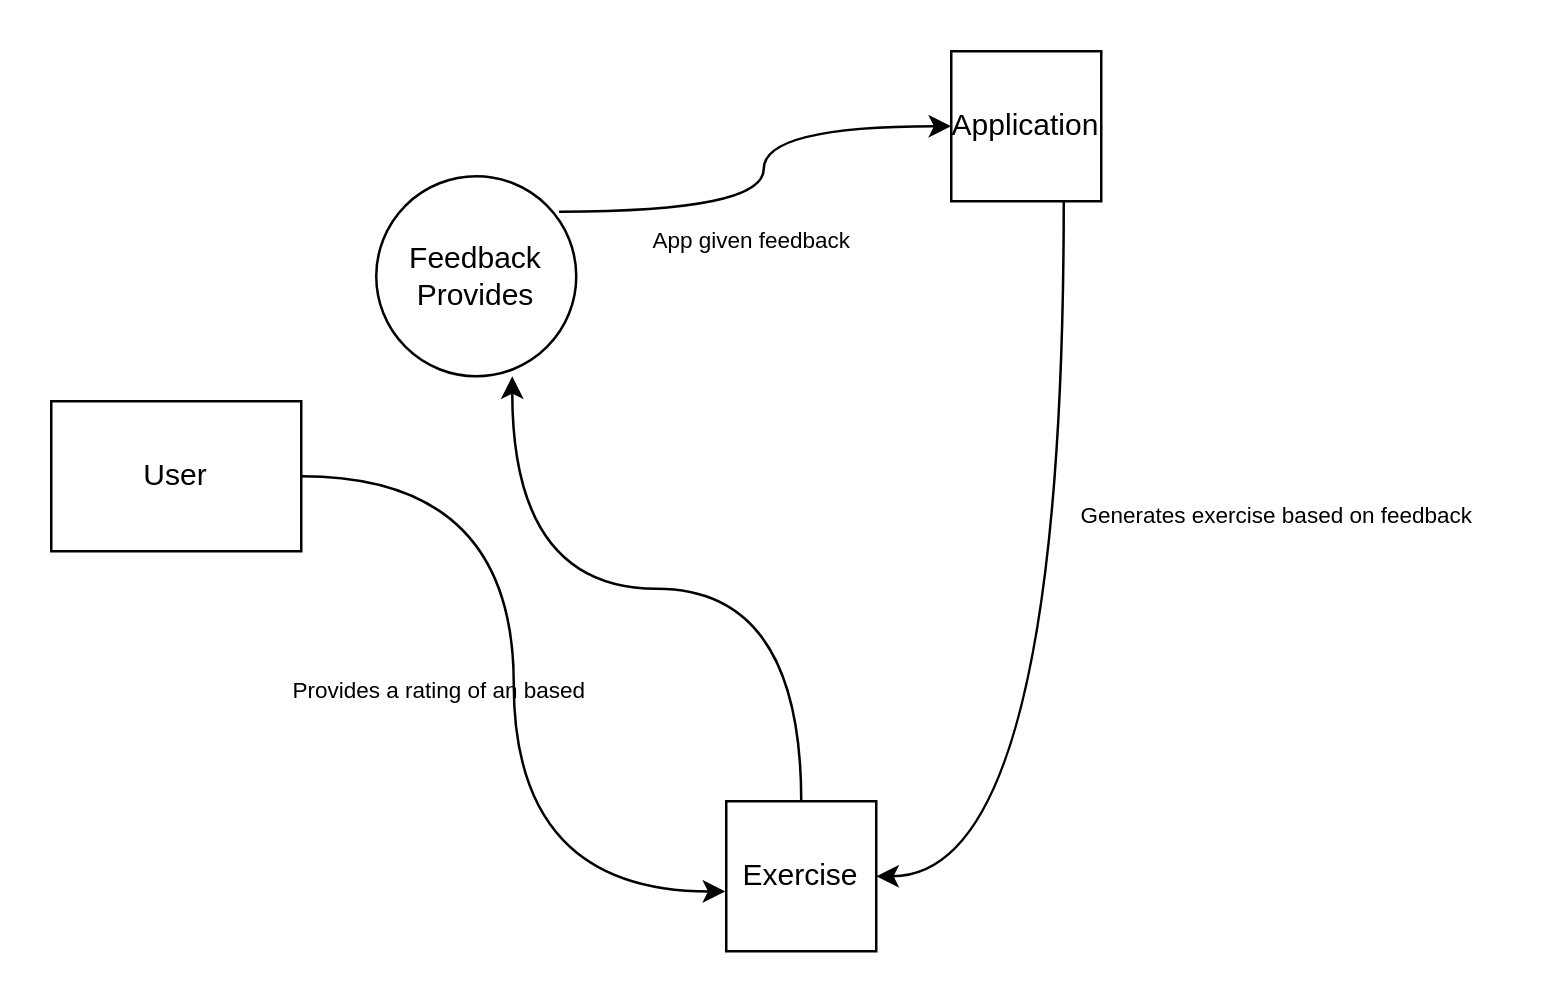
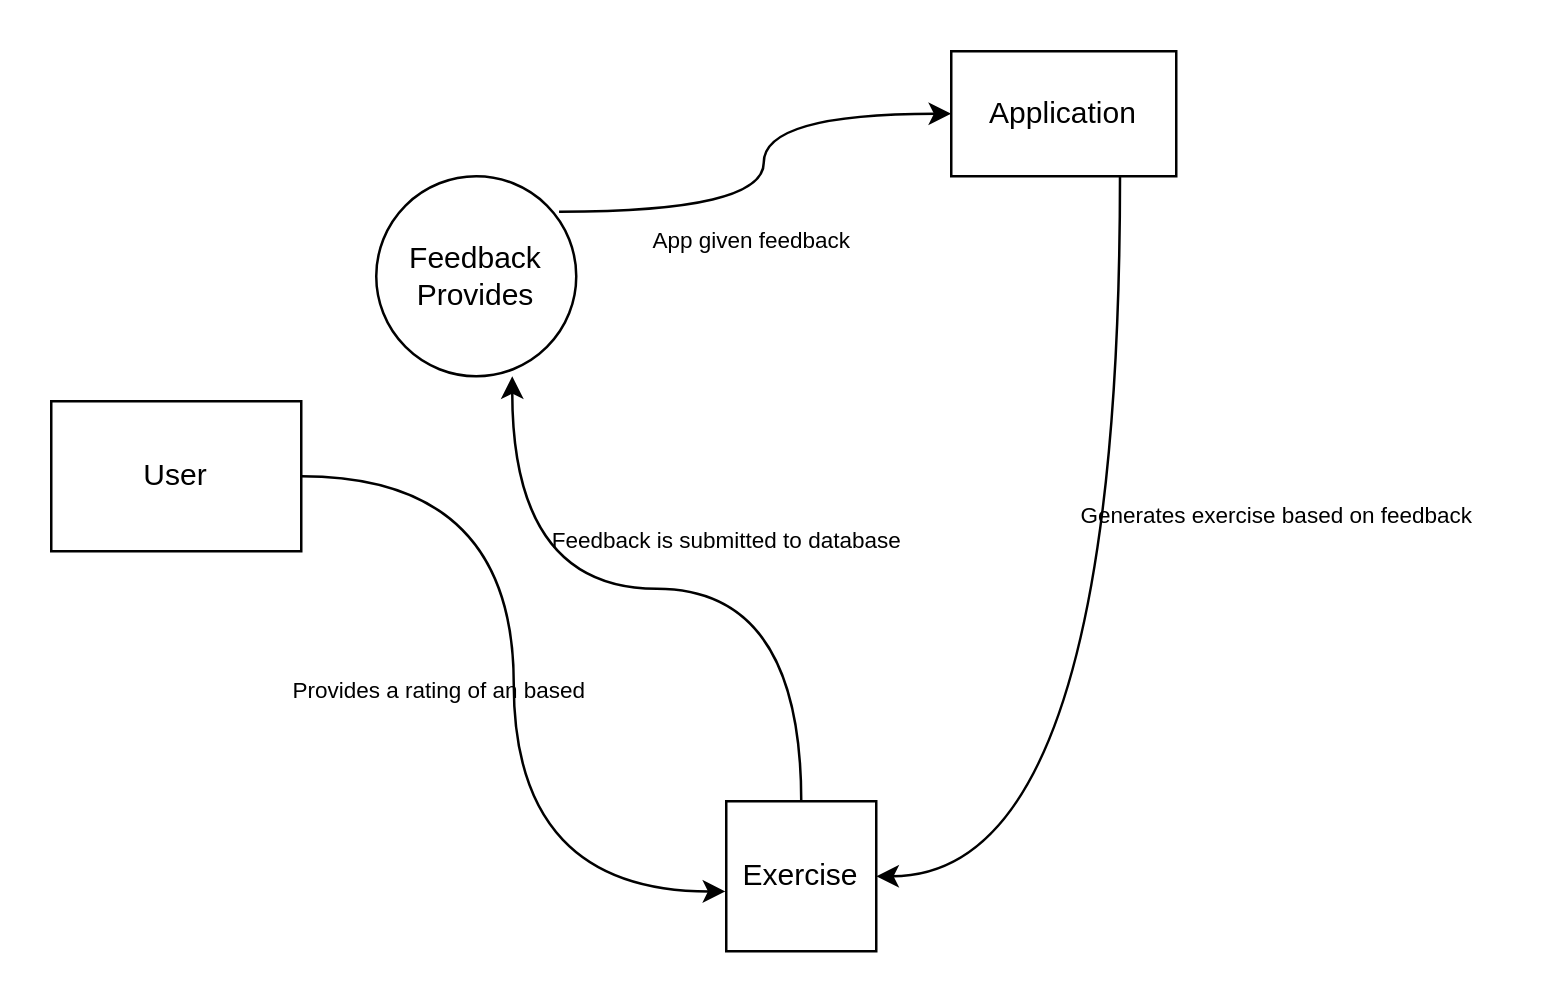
node "Application": size 150x150 -> 225x125
node "Feedback is submitted to database": added
